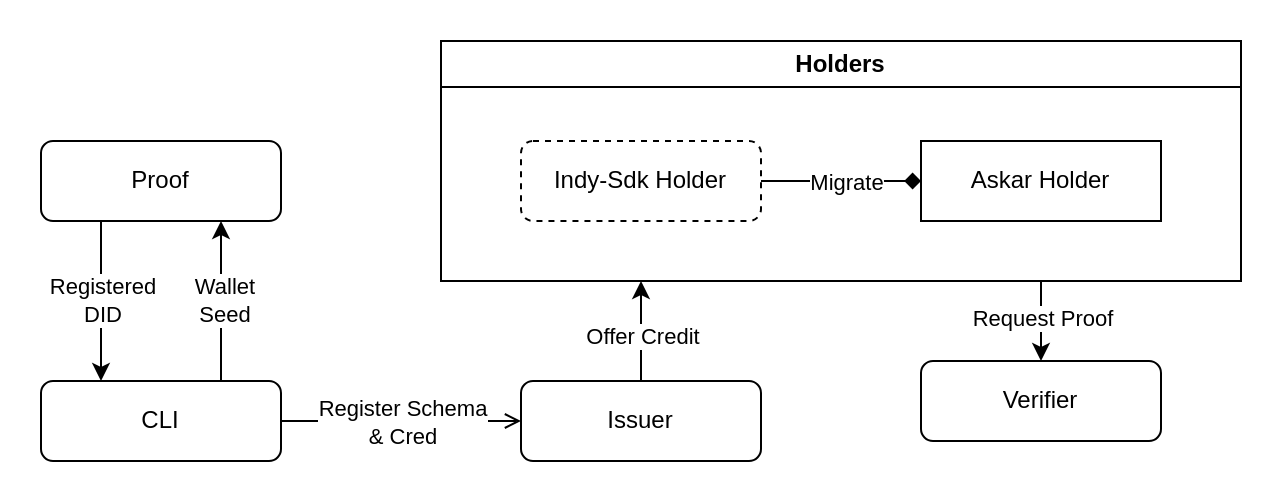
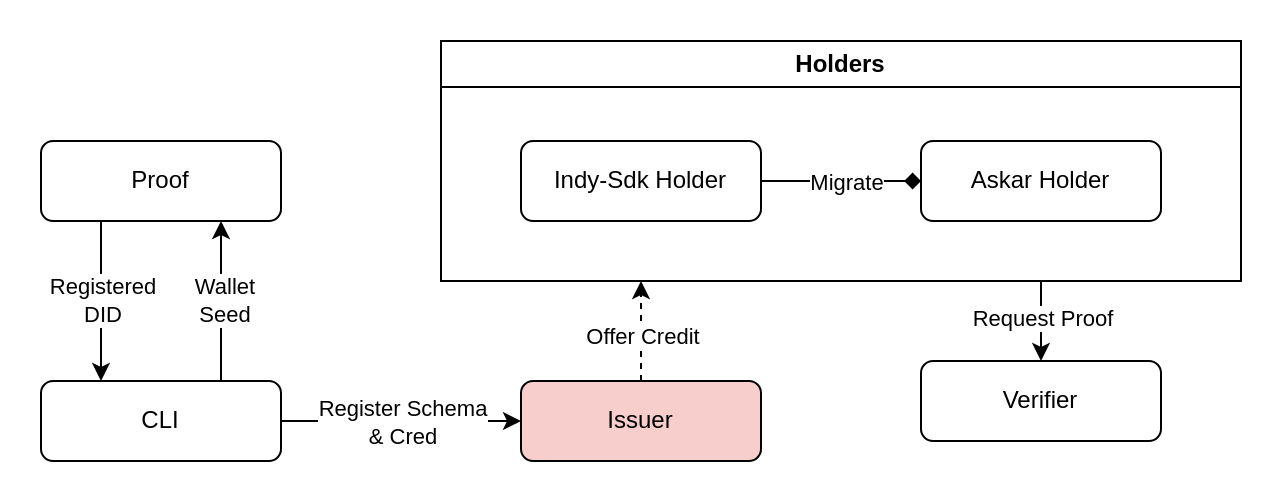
node "Indy-Sdk Holder": style dashed -> solid
node "Askar Holder": shape rectangle -> rounded rectangle
edge "Issuer" -> "Holders": style solid -> dashed
edge "CLI" -> "Issuer": arrowhead open -> classic
node "Issuer": fillcolor #ffffff -> #f8cecc
